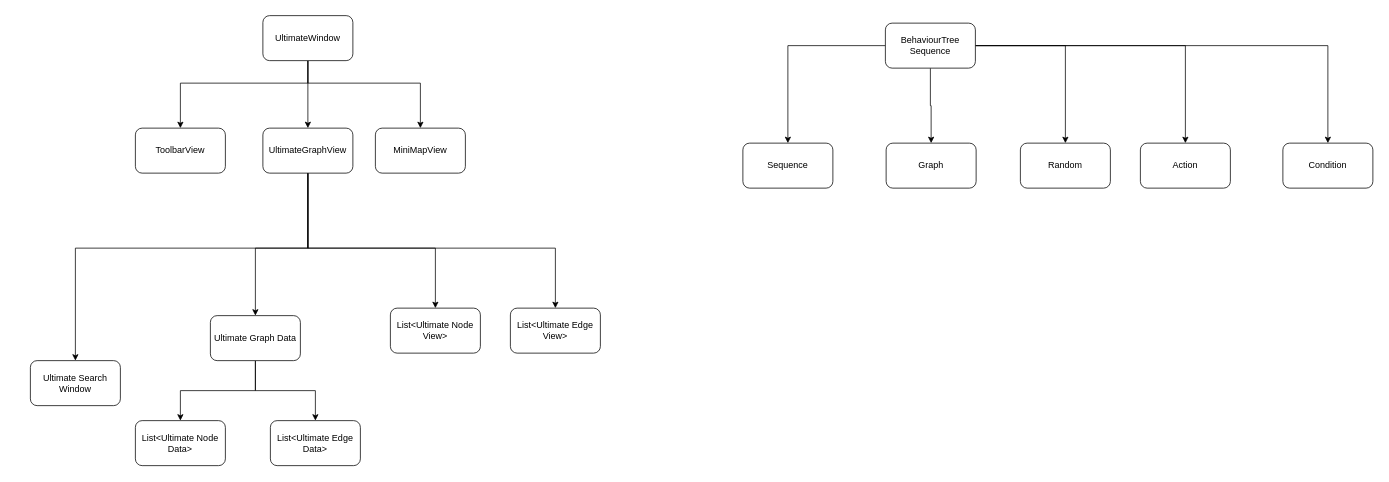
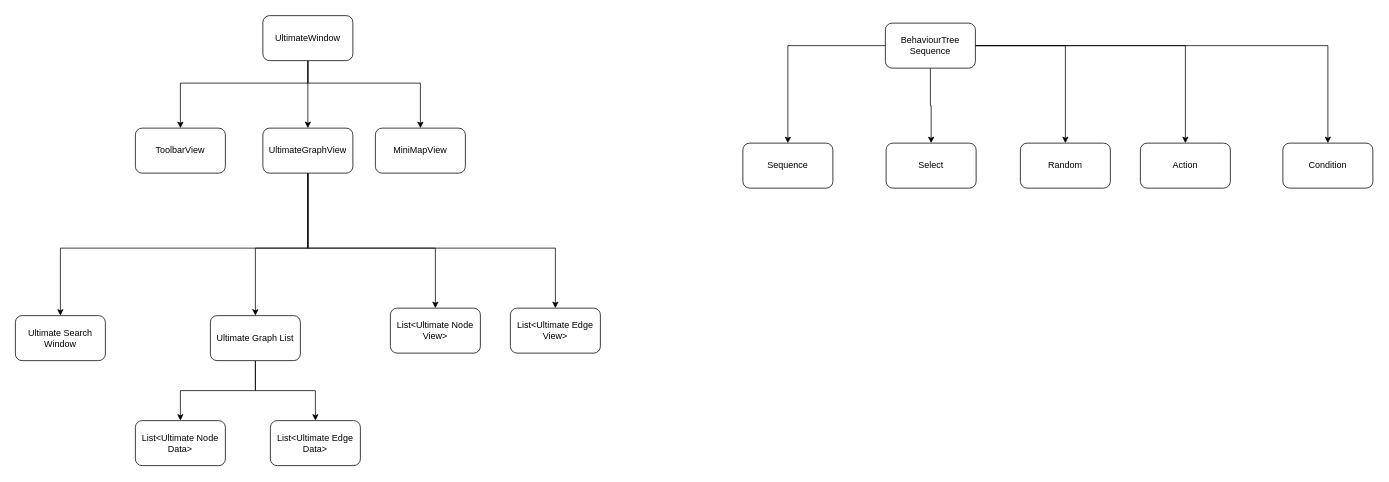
node "Graph": label "Graph" -> "Select"
node "Ultimate Graph Data": label "Ultimate Graph Data" -> "Ultimate Graph List"
node "Ultimate Search Window": moved (75, 383) -> (60, 338)
